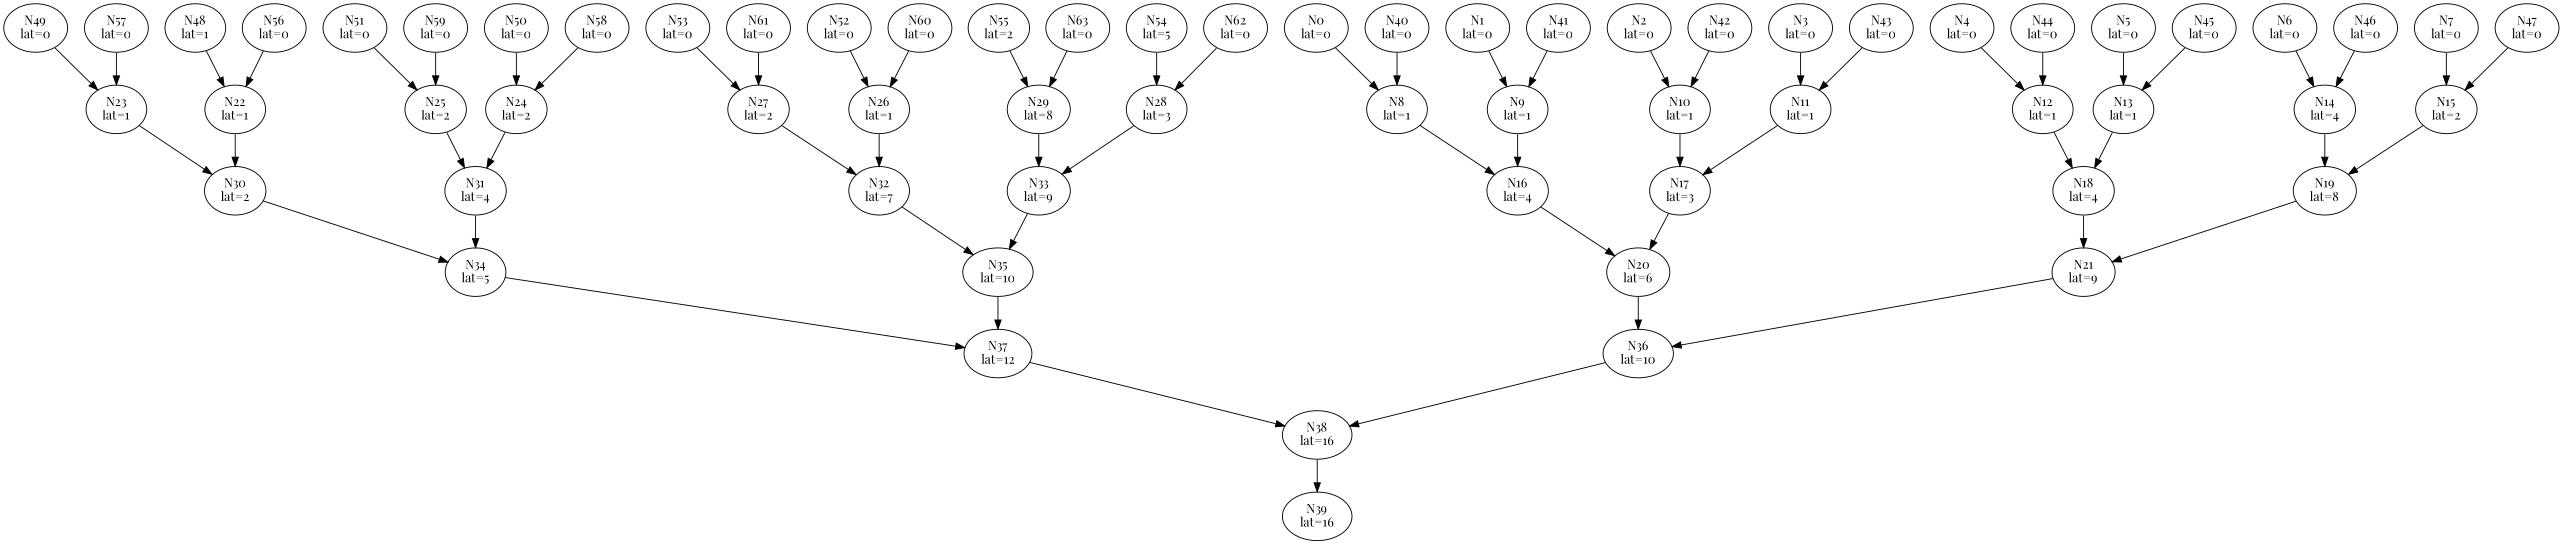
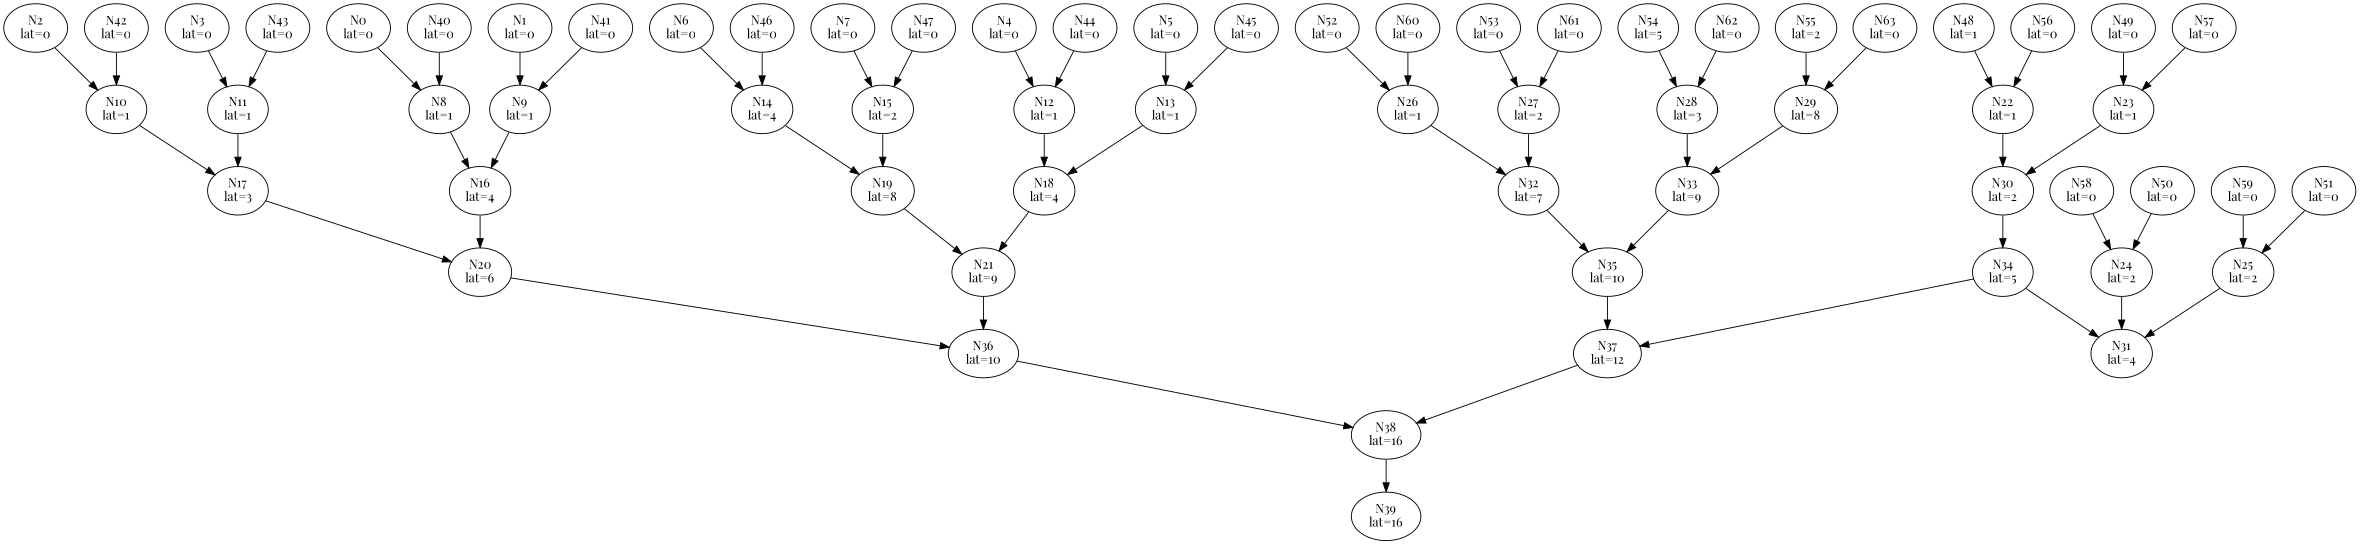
edge "N31 lat=4" -> "N34 lat=5": reversed
